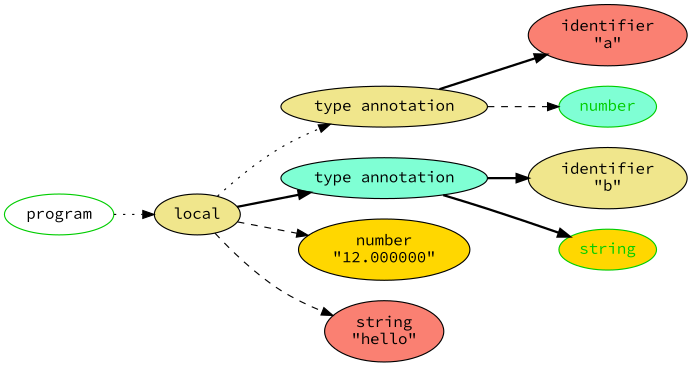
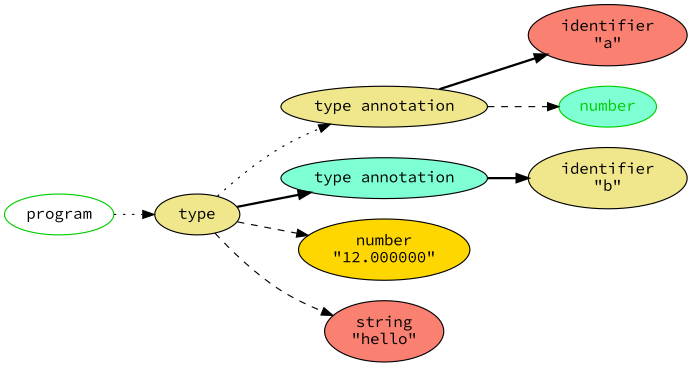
node "local": label "local" -> "type"
node "string": removed
